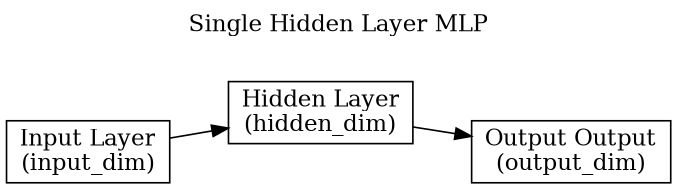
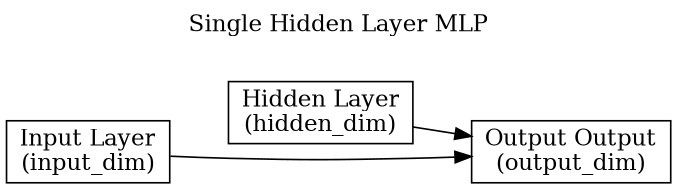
edge "Input Layer (input_dim)" -> "Hidden Layer (hidden_dim)": now "Input Layer (input_dim)" -> "Output Output (output_dim)"
